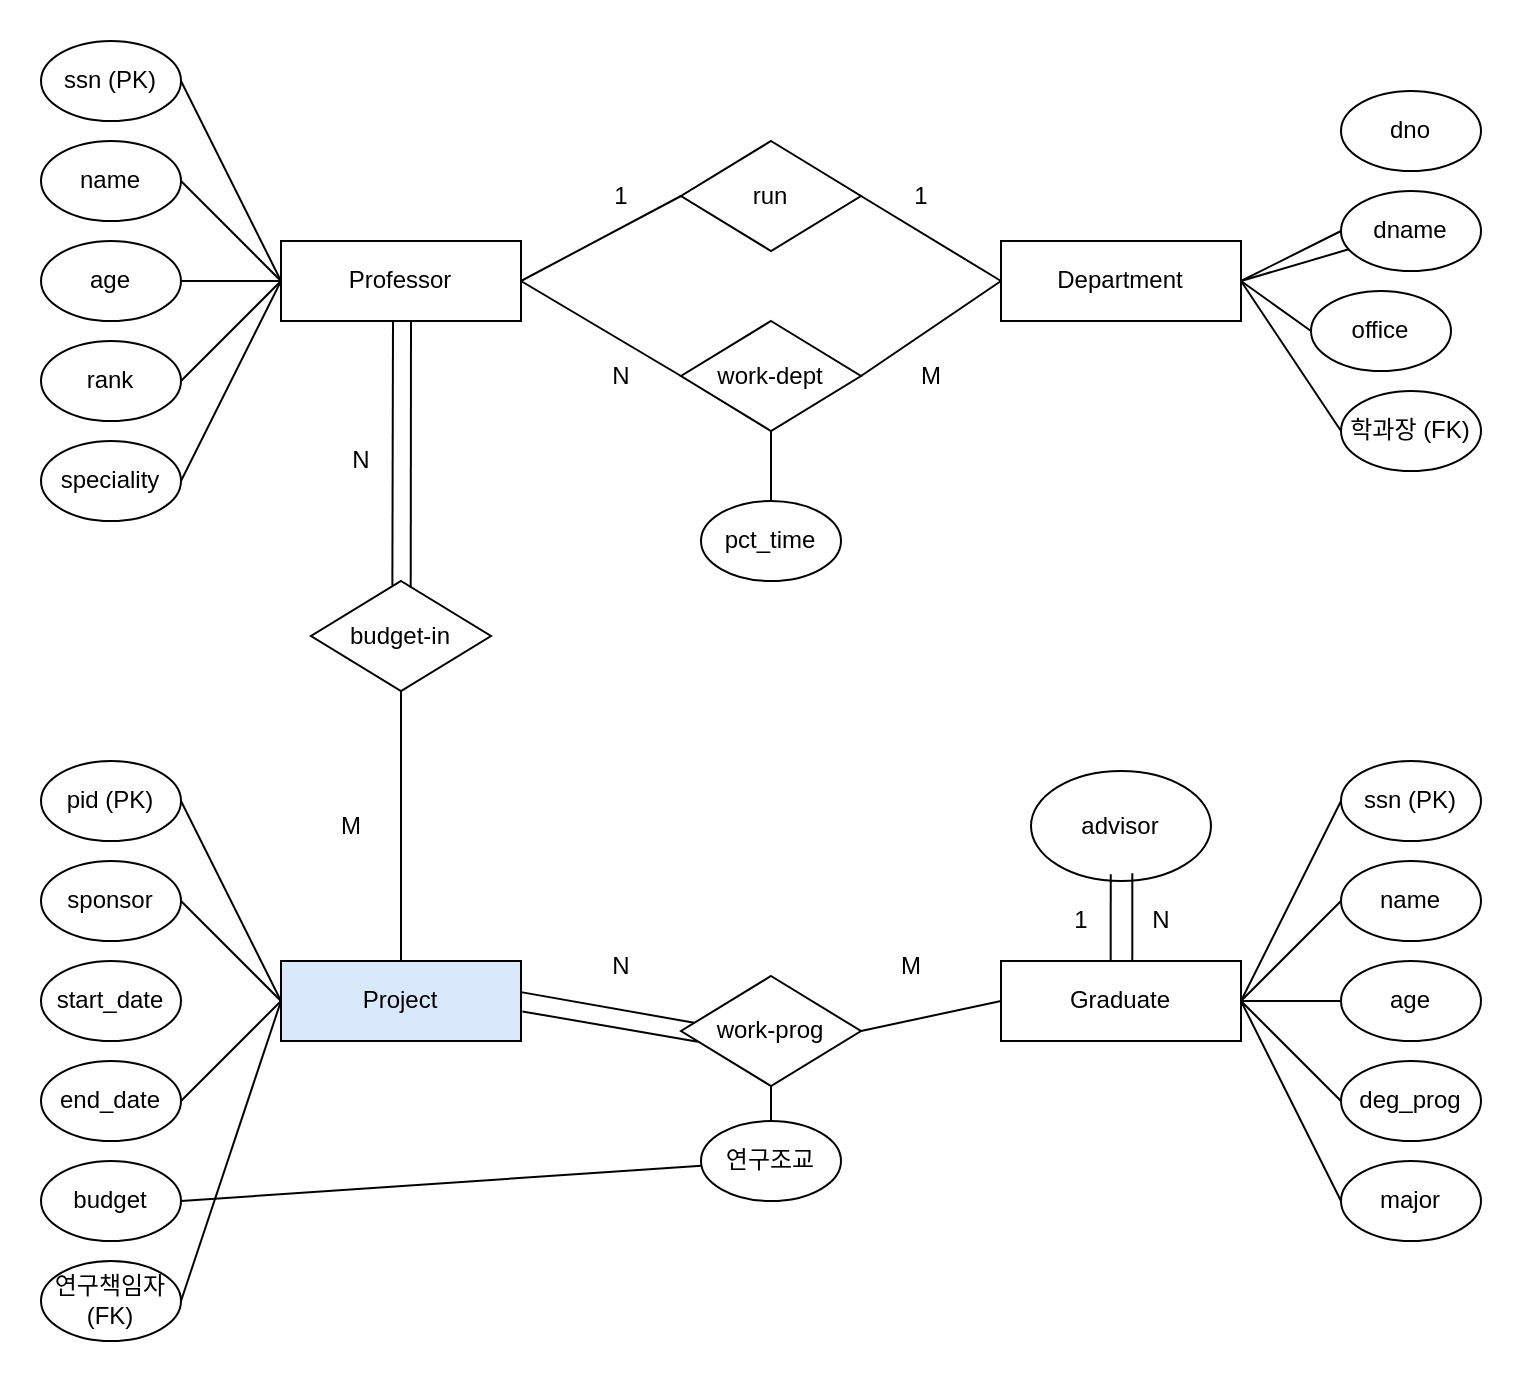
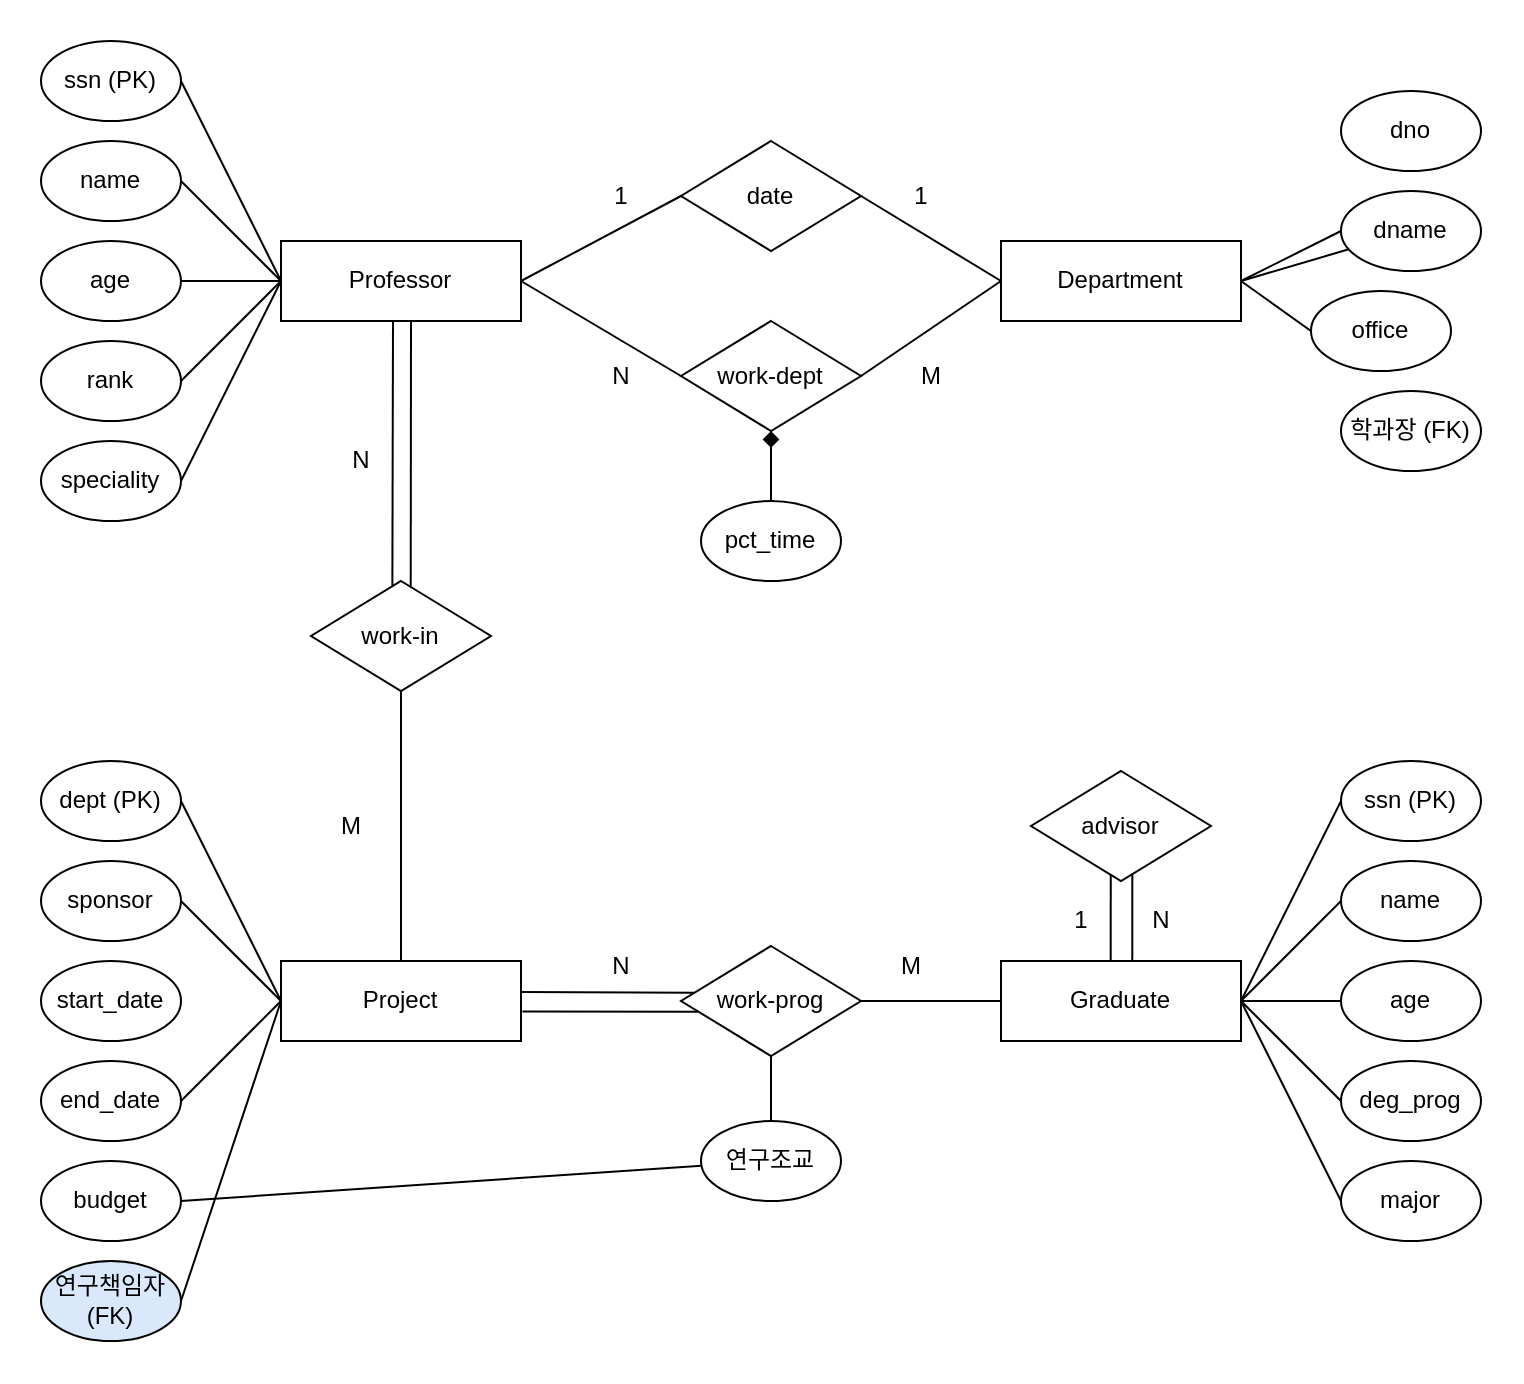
node "run": label "run" -> "date"
edge "Department" -- "학과장 (FK)": removed
edge "work-dept" -- "pct_time": arrowhead none -> diamond
node "budget-in": label "budget-in" -> "work-in"
node "pid (PK)": label "pid (PK)" -> "dept (PK)"
node "advisor": shape ellipse -> diamond
node "Project": fillcolor #dae8fc -> #ffffff
node "work-prog": moved (771, 1031) -> (771, 1001)
node "연구책임자(FK)": fillcolor #ffffff -> #dae8fc
